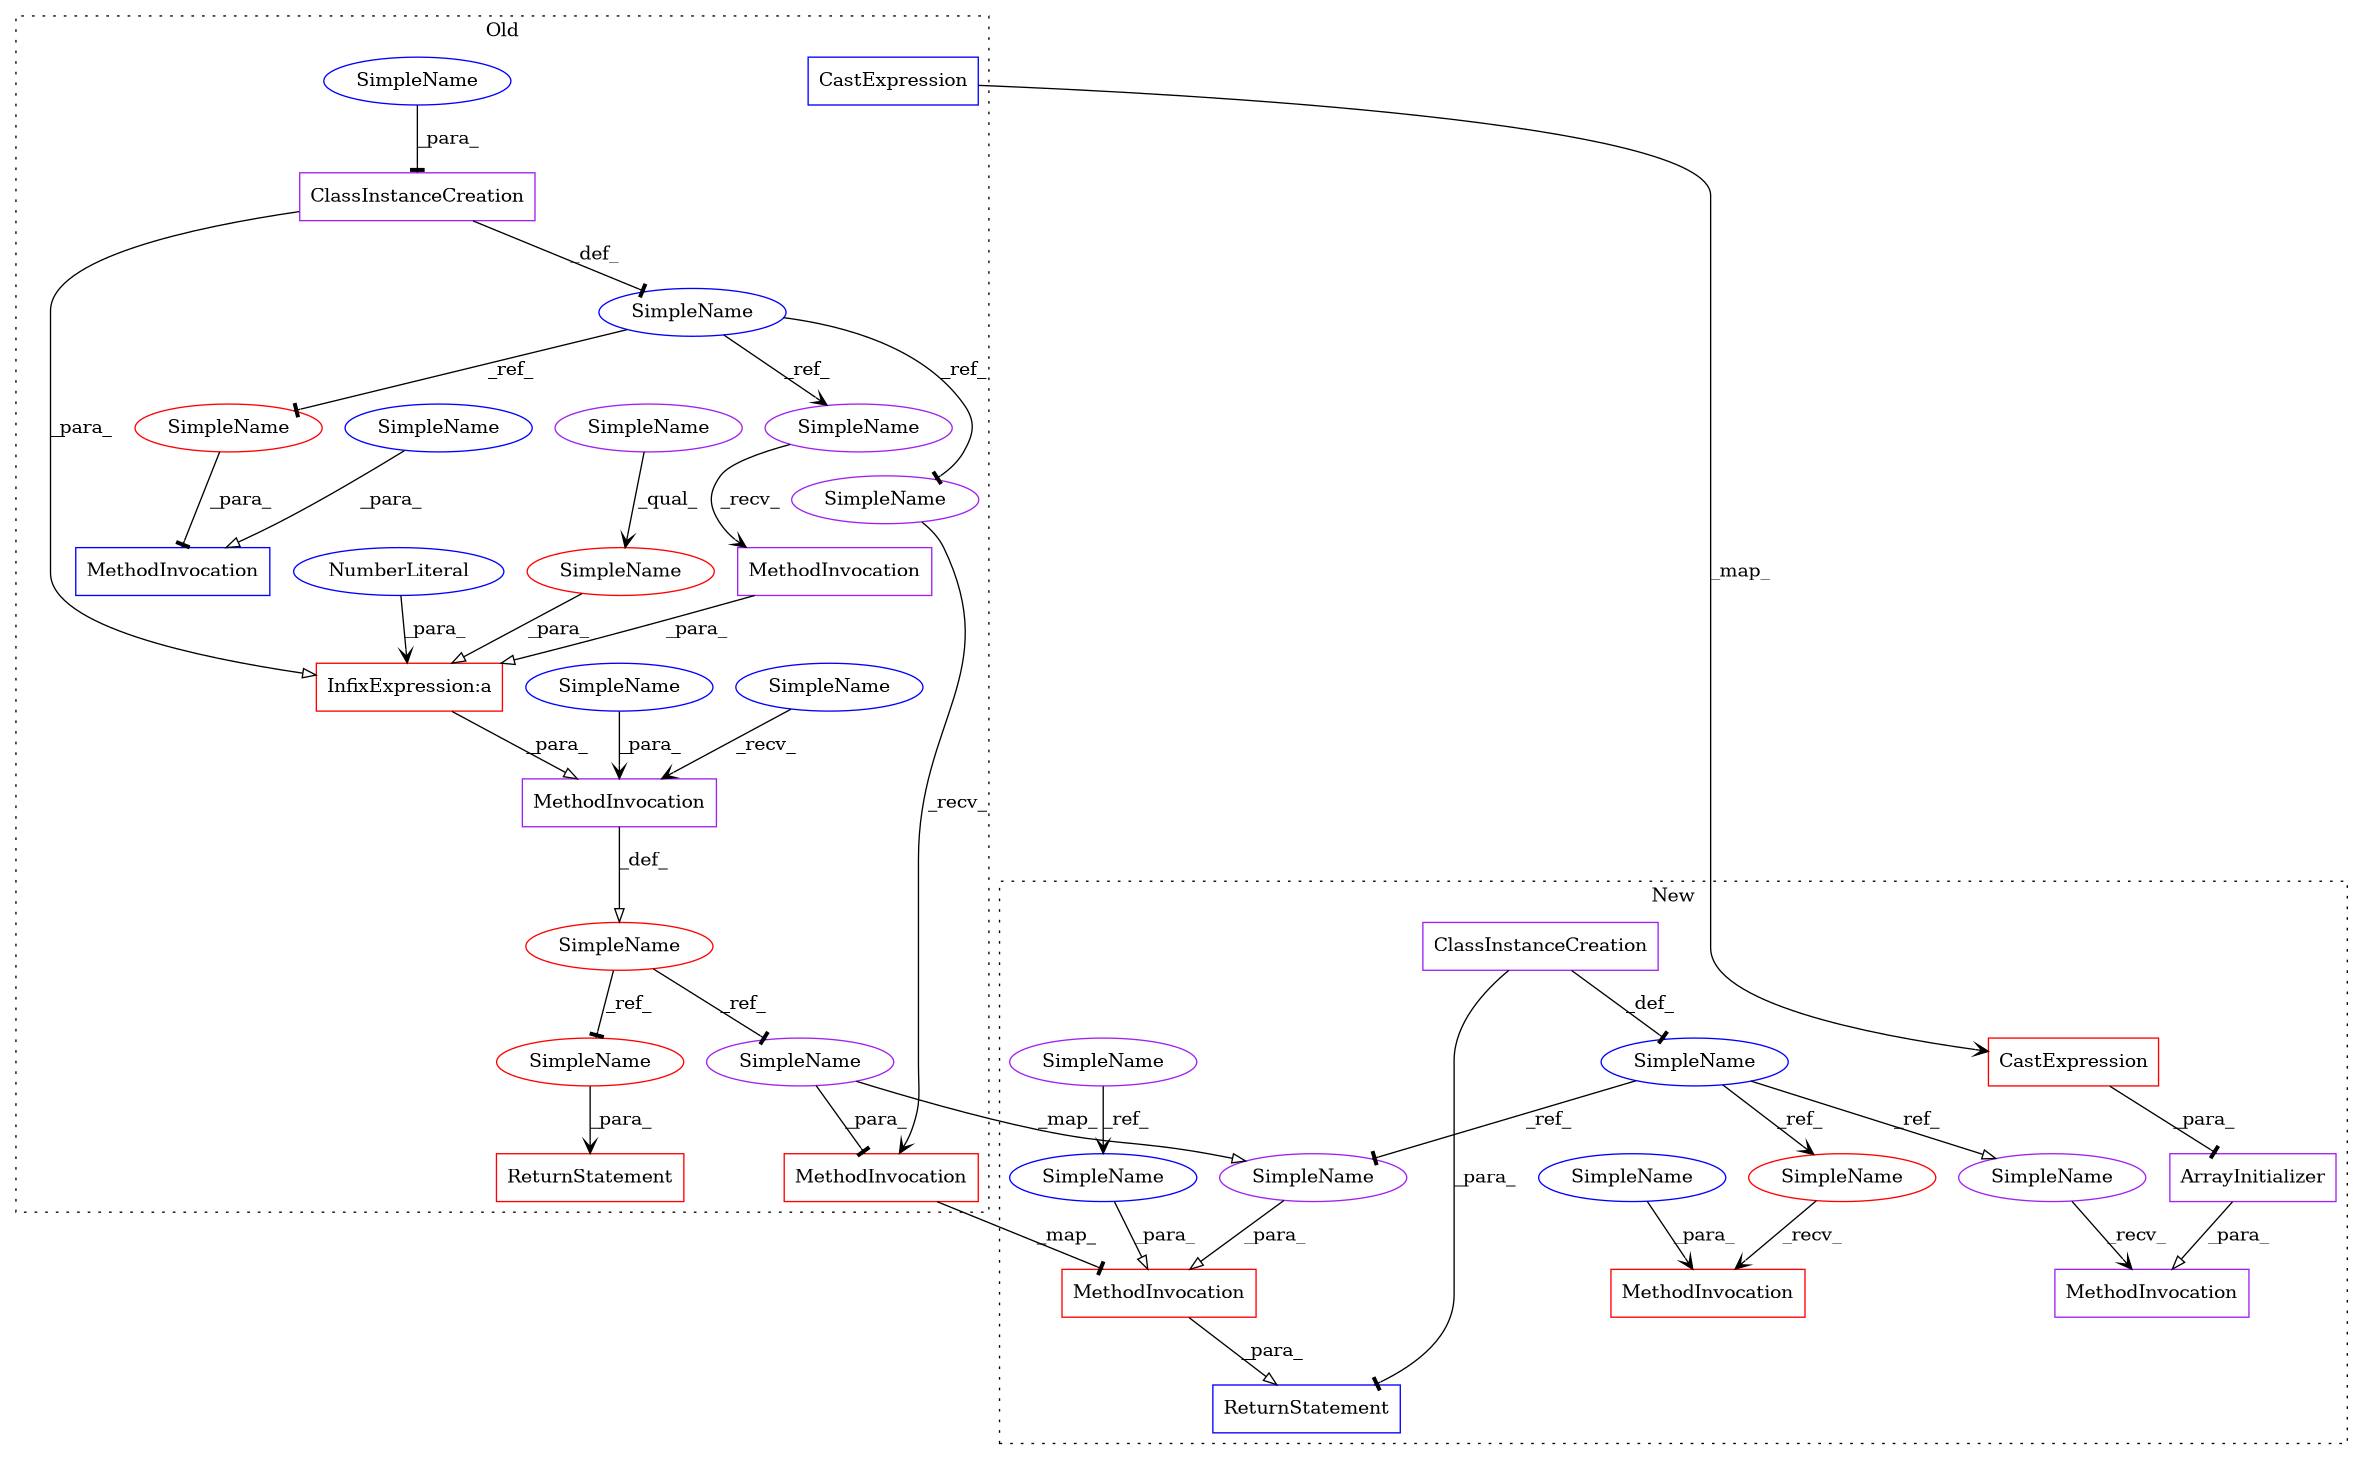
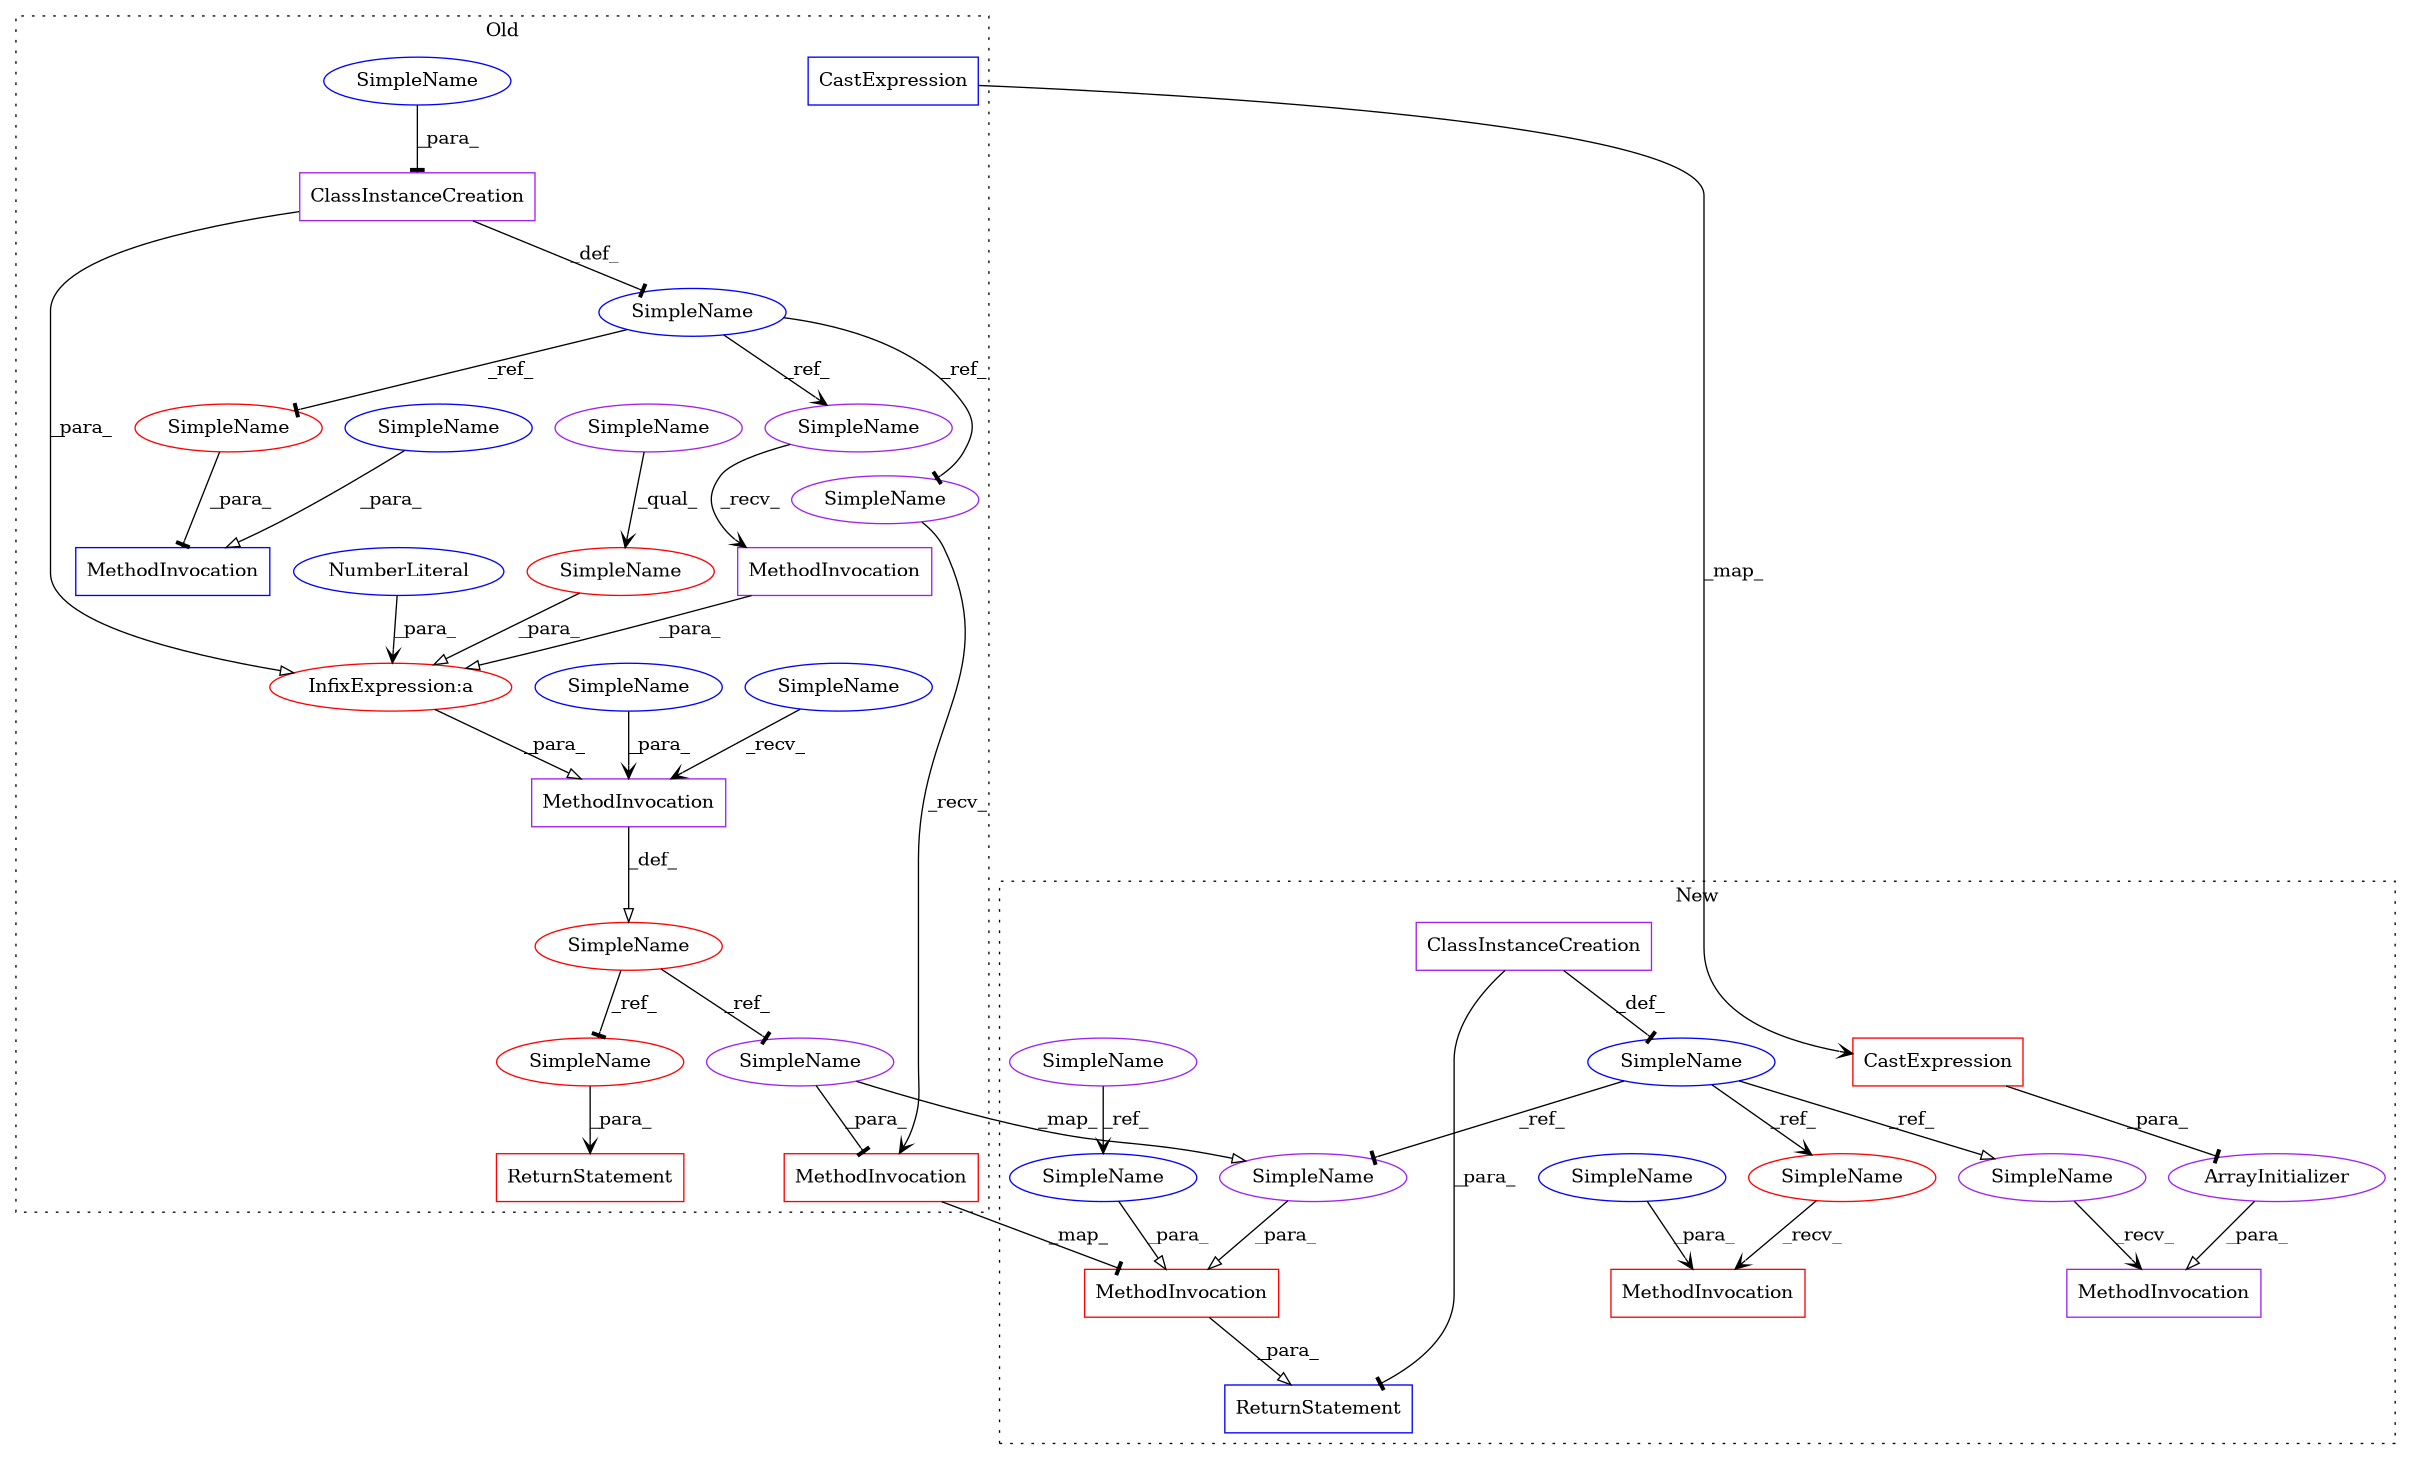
node "InfixExpression:a": shape box -> ellipse
node "ArrayInitializer": shape box -> ellipse
